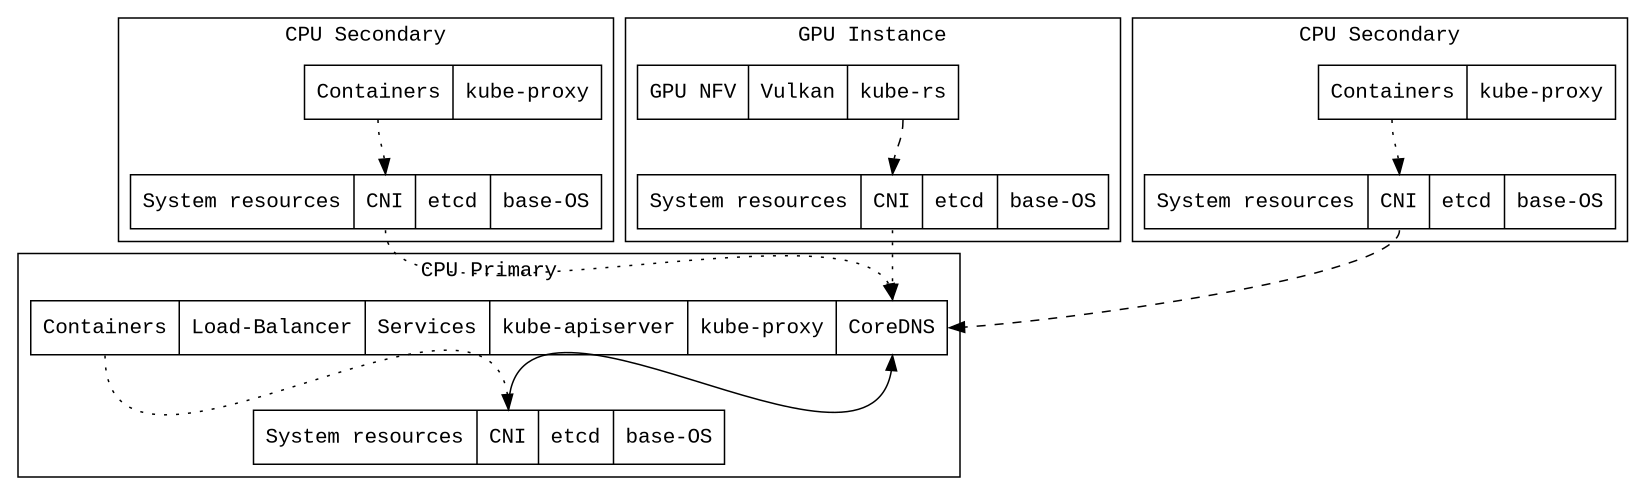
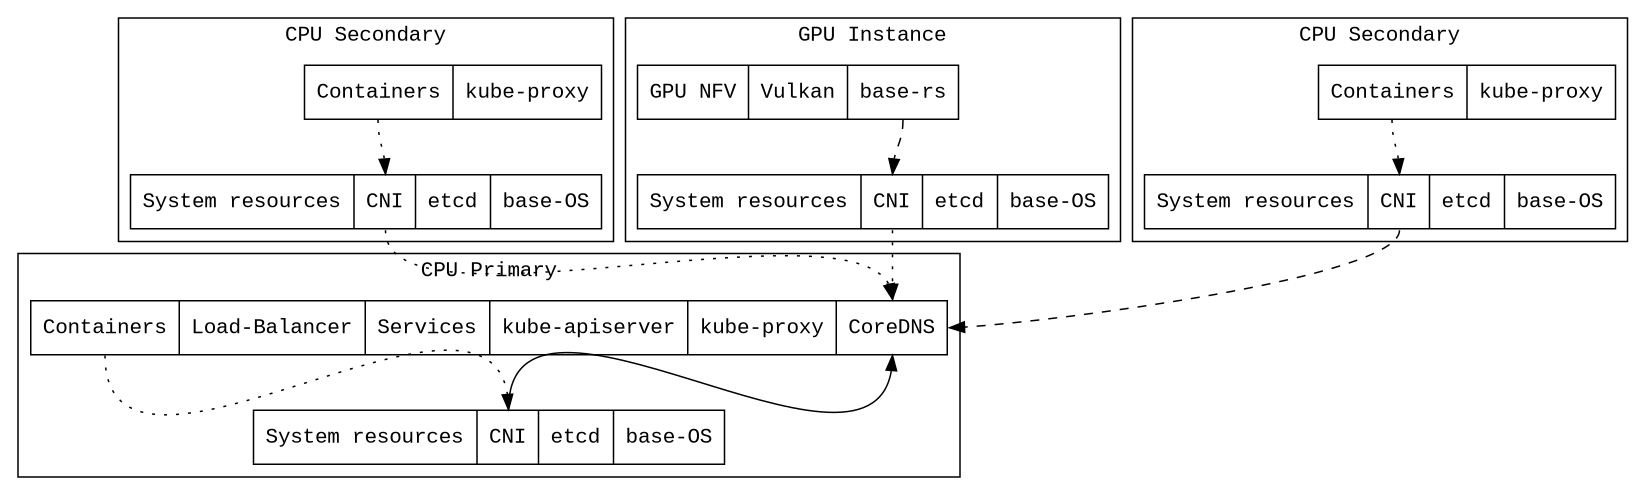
node "GPU NFV": text "kube-rs" -> "base-rs"
